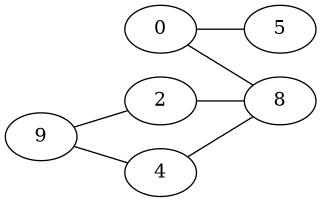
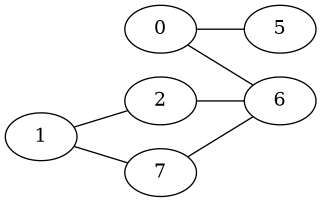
node "8": label "8" -> "6"
node "9": label "9" -> "1"
node "4": label "4" -> "7"
